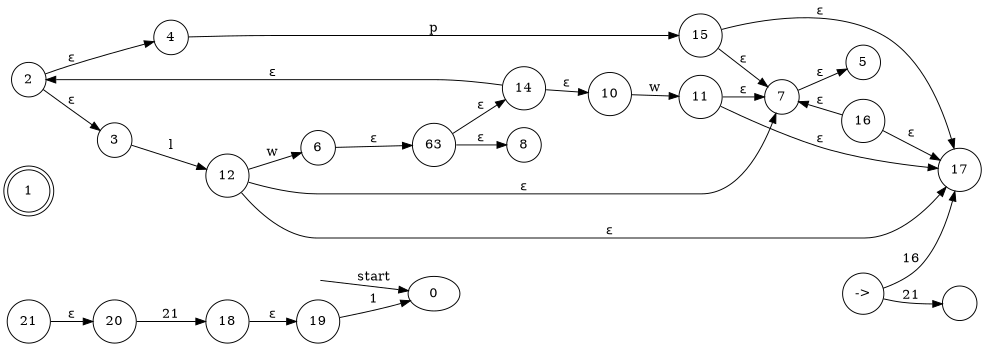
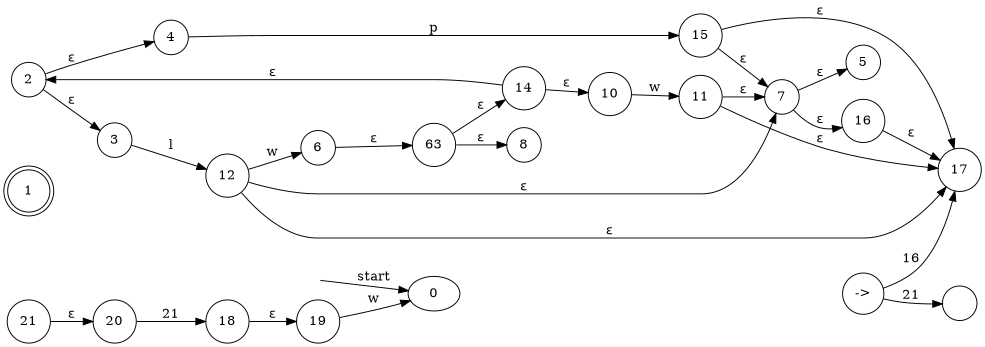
edge "16" -> "7": reversed
edge "19" -> "0": label "1" -> "w"
